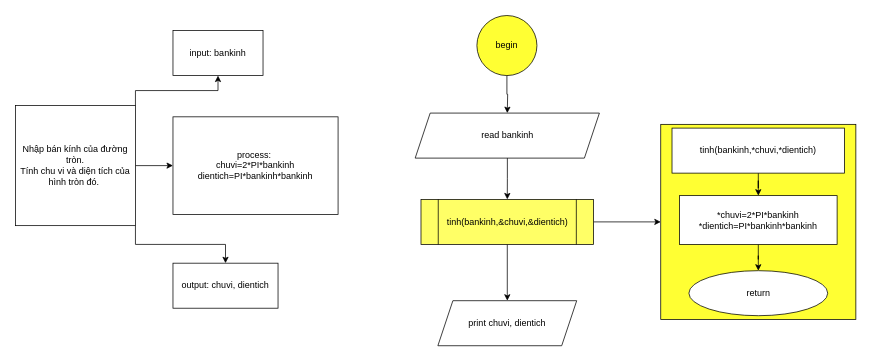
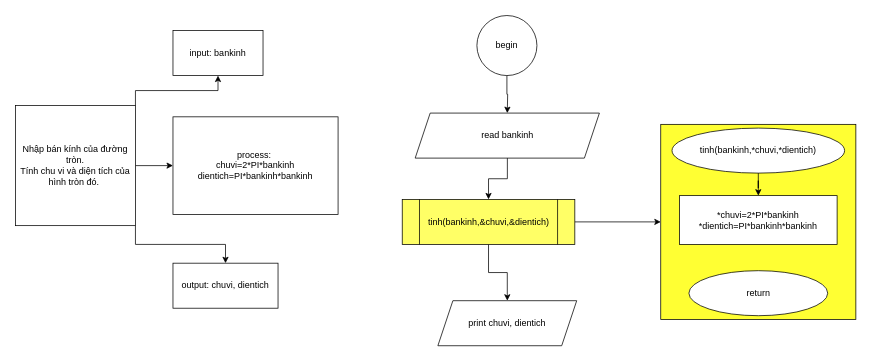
node "begin": fillcolor #ffff33 -> #ffffff
node "tinh(bankinh,*chuvi,*dientich)": shape rectangle -> ellipse
node "tinh(bankinh,&chuvi,&dientich)": moved (507, 222) -> (488, 222)
edge "*chuvi=2*PI*bankinh *dientich=PI*bankinh*bankinh" -> "return": removed
